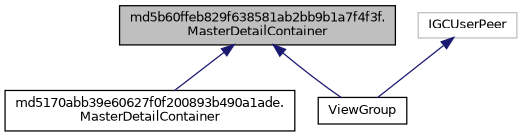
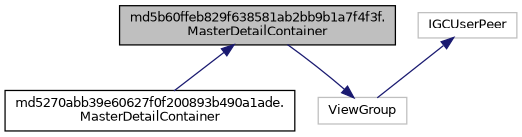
edge "ViewGroup" -> "md5b60ffeb829f638581ab2bb9b1a7f4f3f. MasterDetailContainer": reversed
node "md5170abb39e60627f0f200893b490a1ade. MasterDetailContainer": label "md5170abb39e60627f0f200893b490a1ade. MasterDetailContainer" -> "md5270abb39e60627f0f200893b490a1ade. MasterDetailContainer"
node "ViewGroup": color black -> grey75
